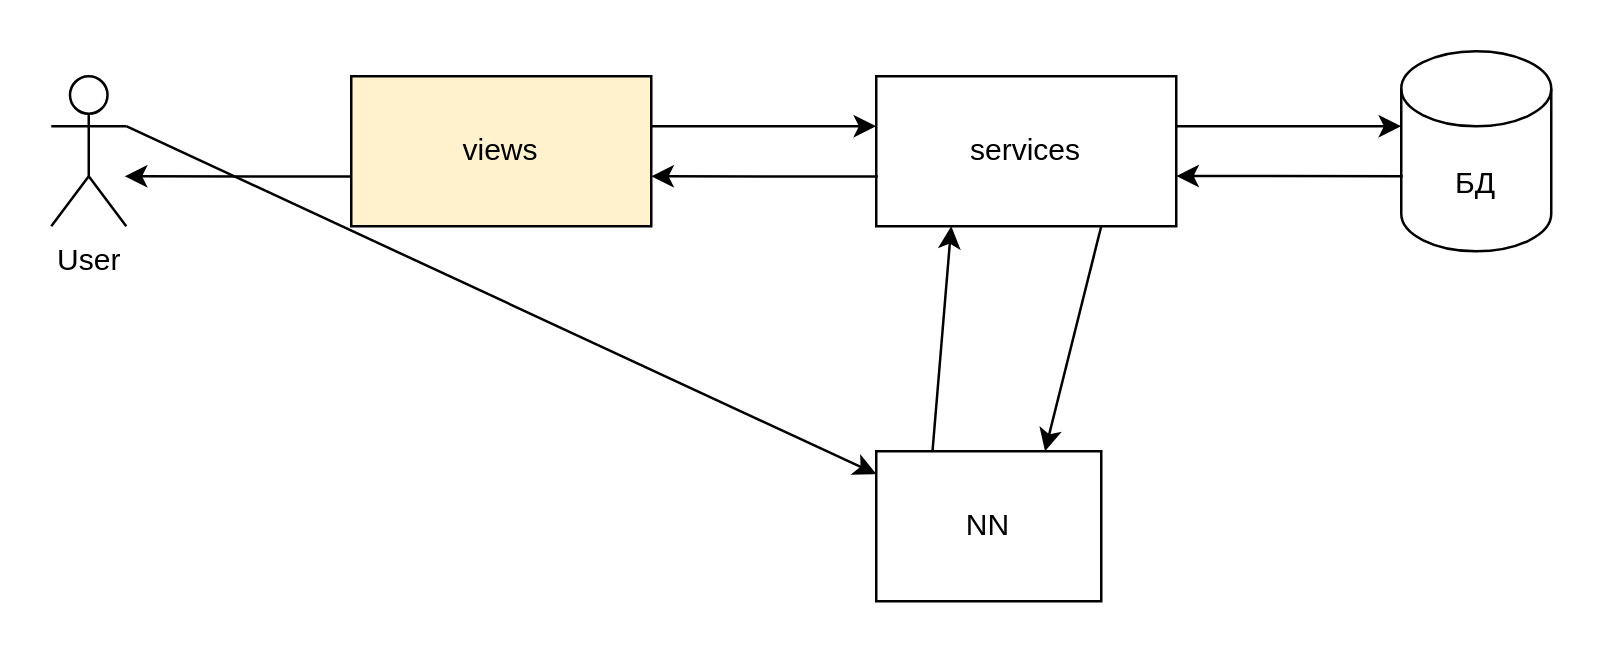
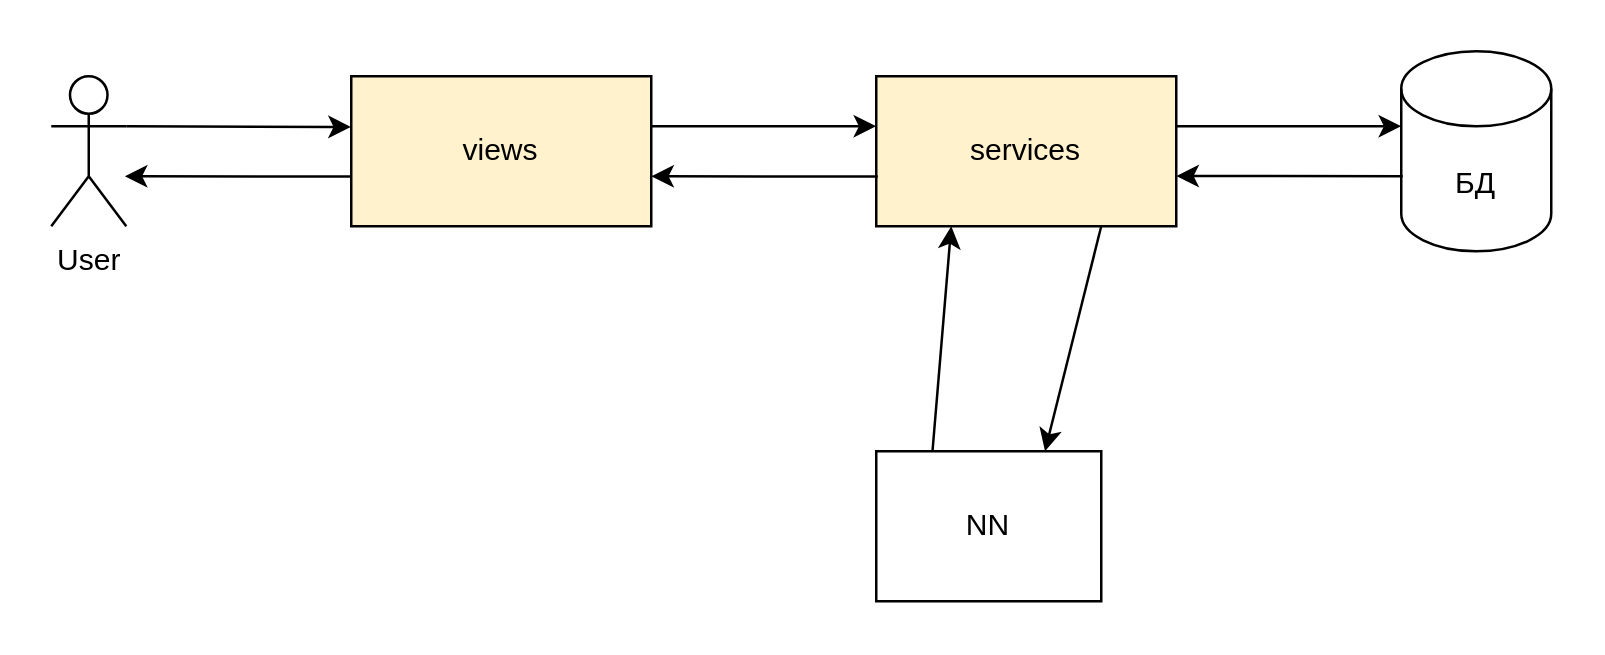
node "services": fillcolor #ffffff -> #fff2cc
edge "User" -> "NN": now "User" -> "views"
